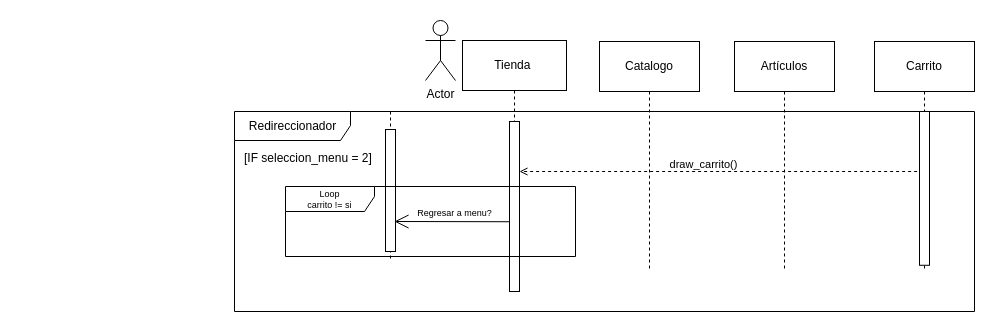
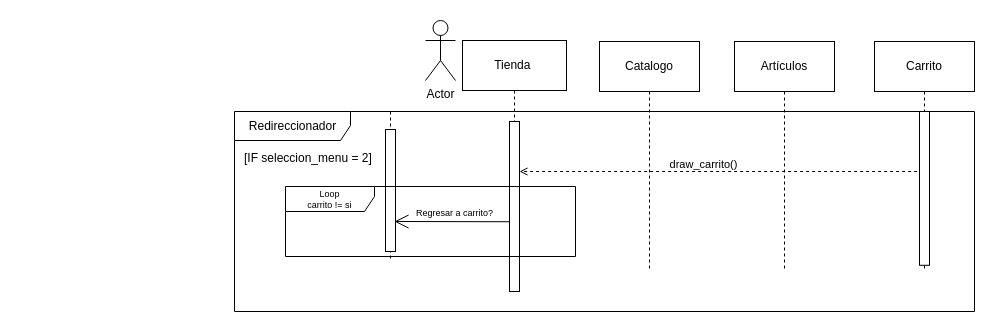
node "Regresar a menu?": label "Regresar a menu?" -> "Regresar a carrito?"
